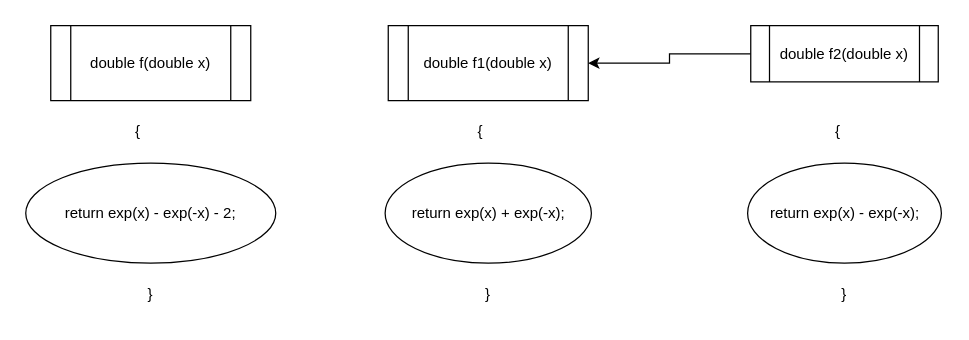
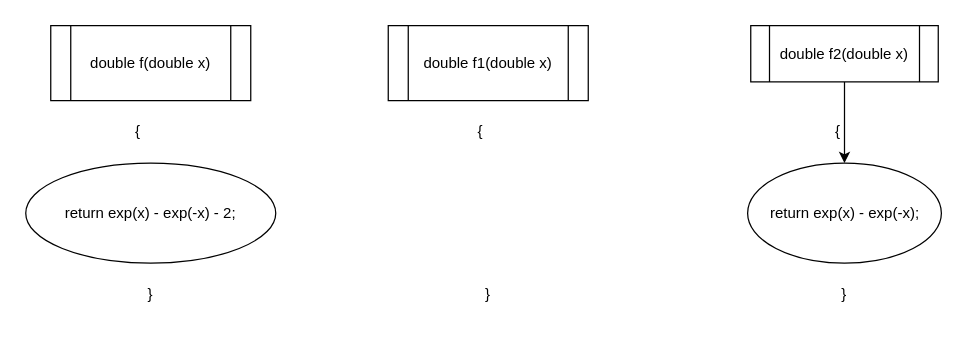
edge "double f2(double x)" -> "double f1(double x)": now "double f2(double x)" -> "return exp(x) - exp(-x);"
node "return exp(x) + exp(-x);": removed
